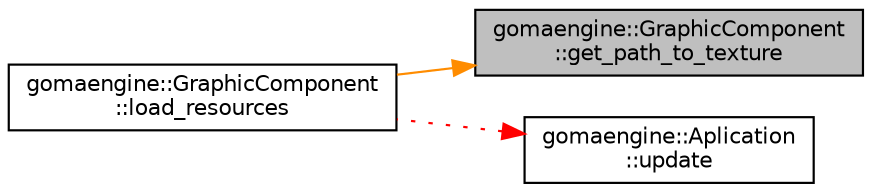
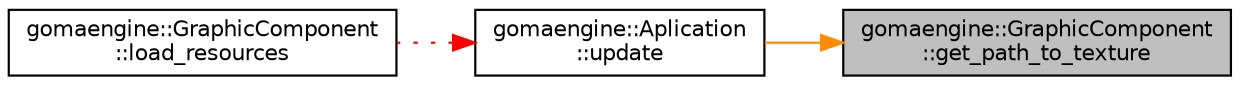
edge "gomaengine::GraphicComponent ::load_resources" -> "gomaengine::GraphicComponent ::get_path_to_texture": now "gomaengine::Aplication ::update" -> "gomaengine::GraphicComponent ::get_path_to_texture"
